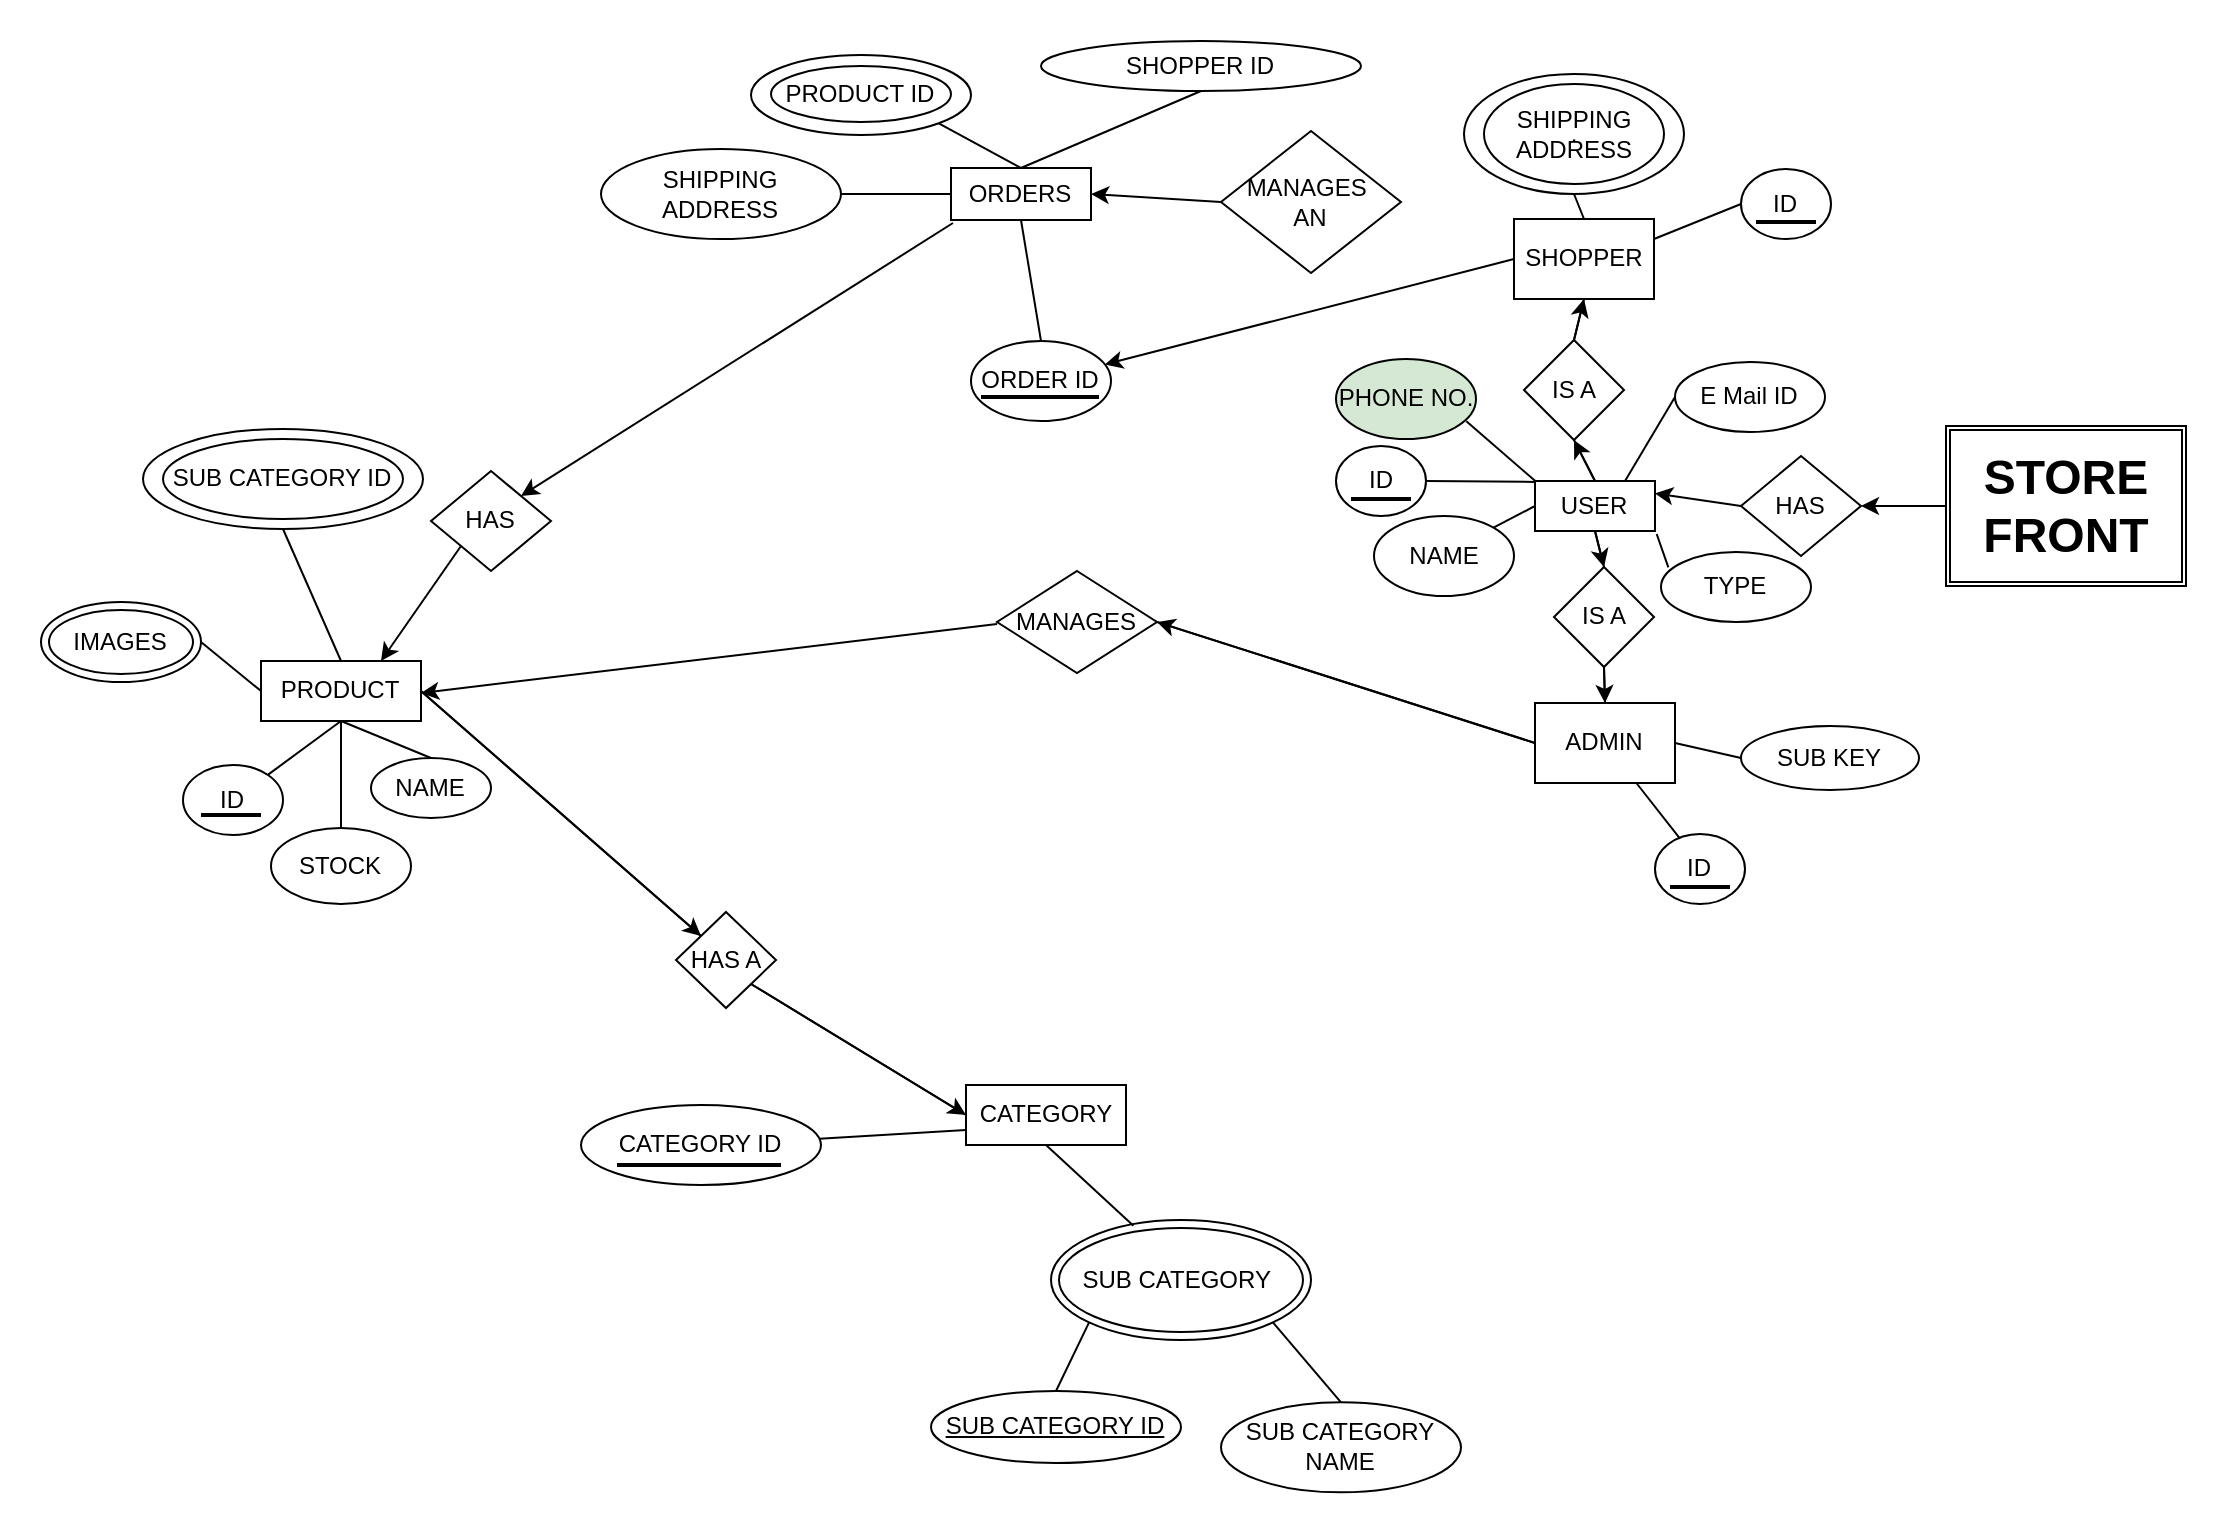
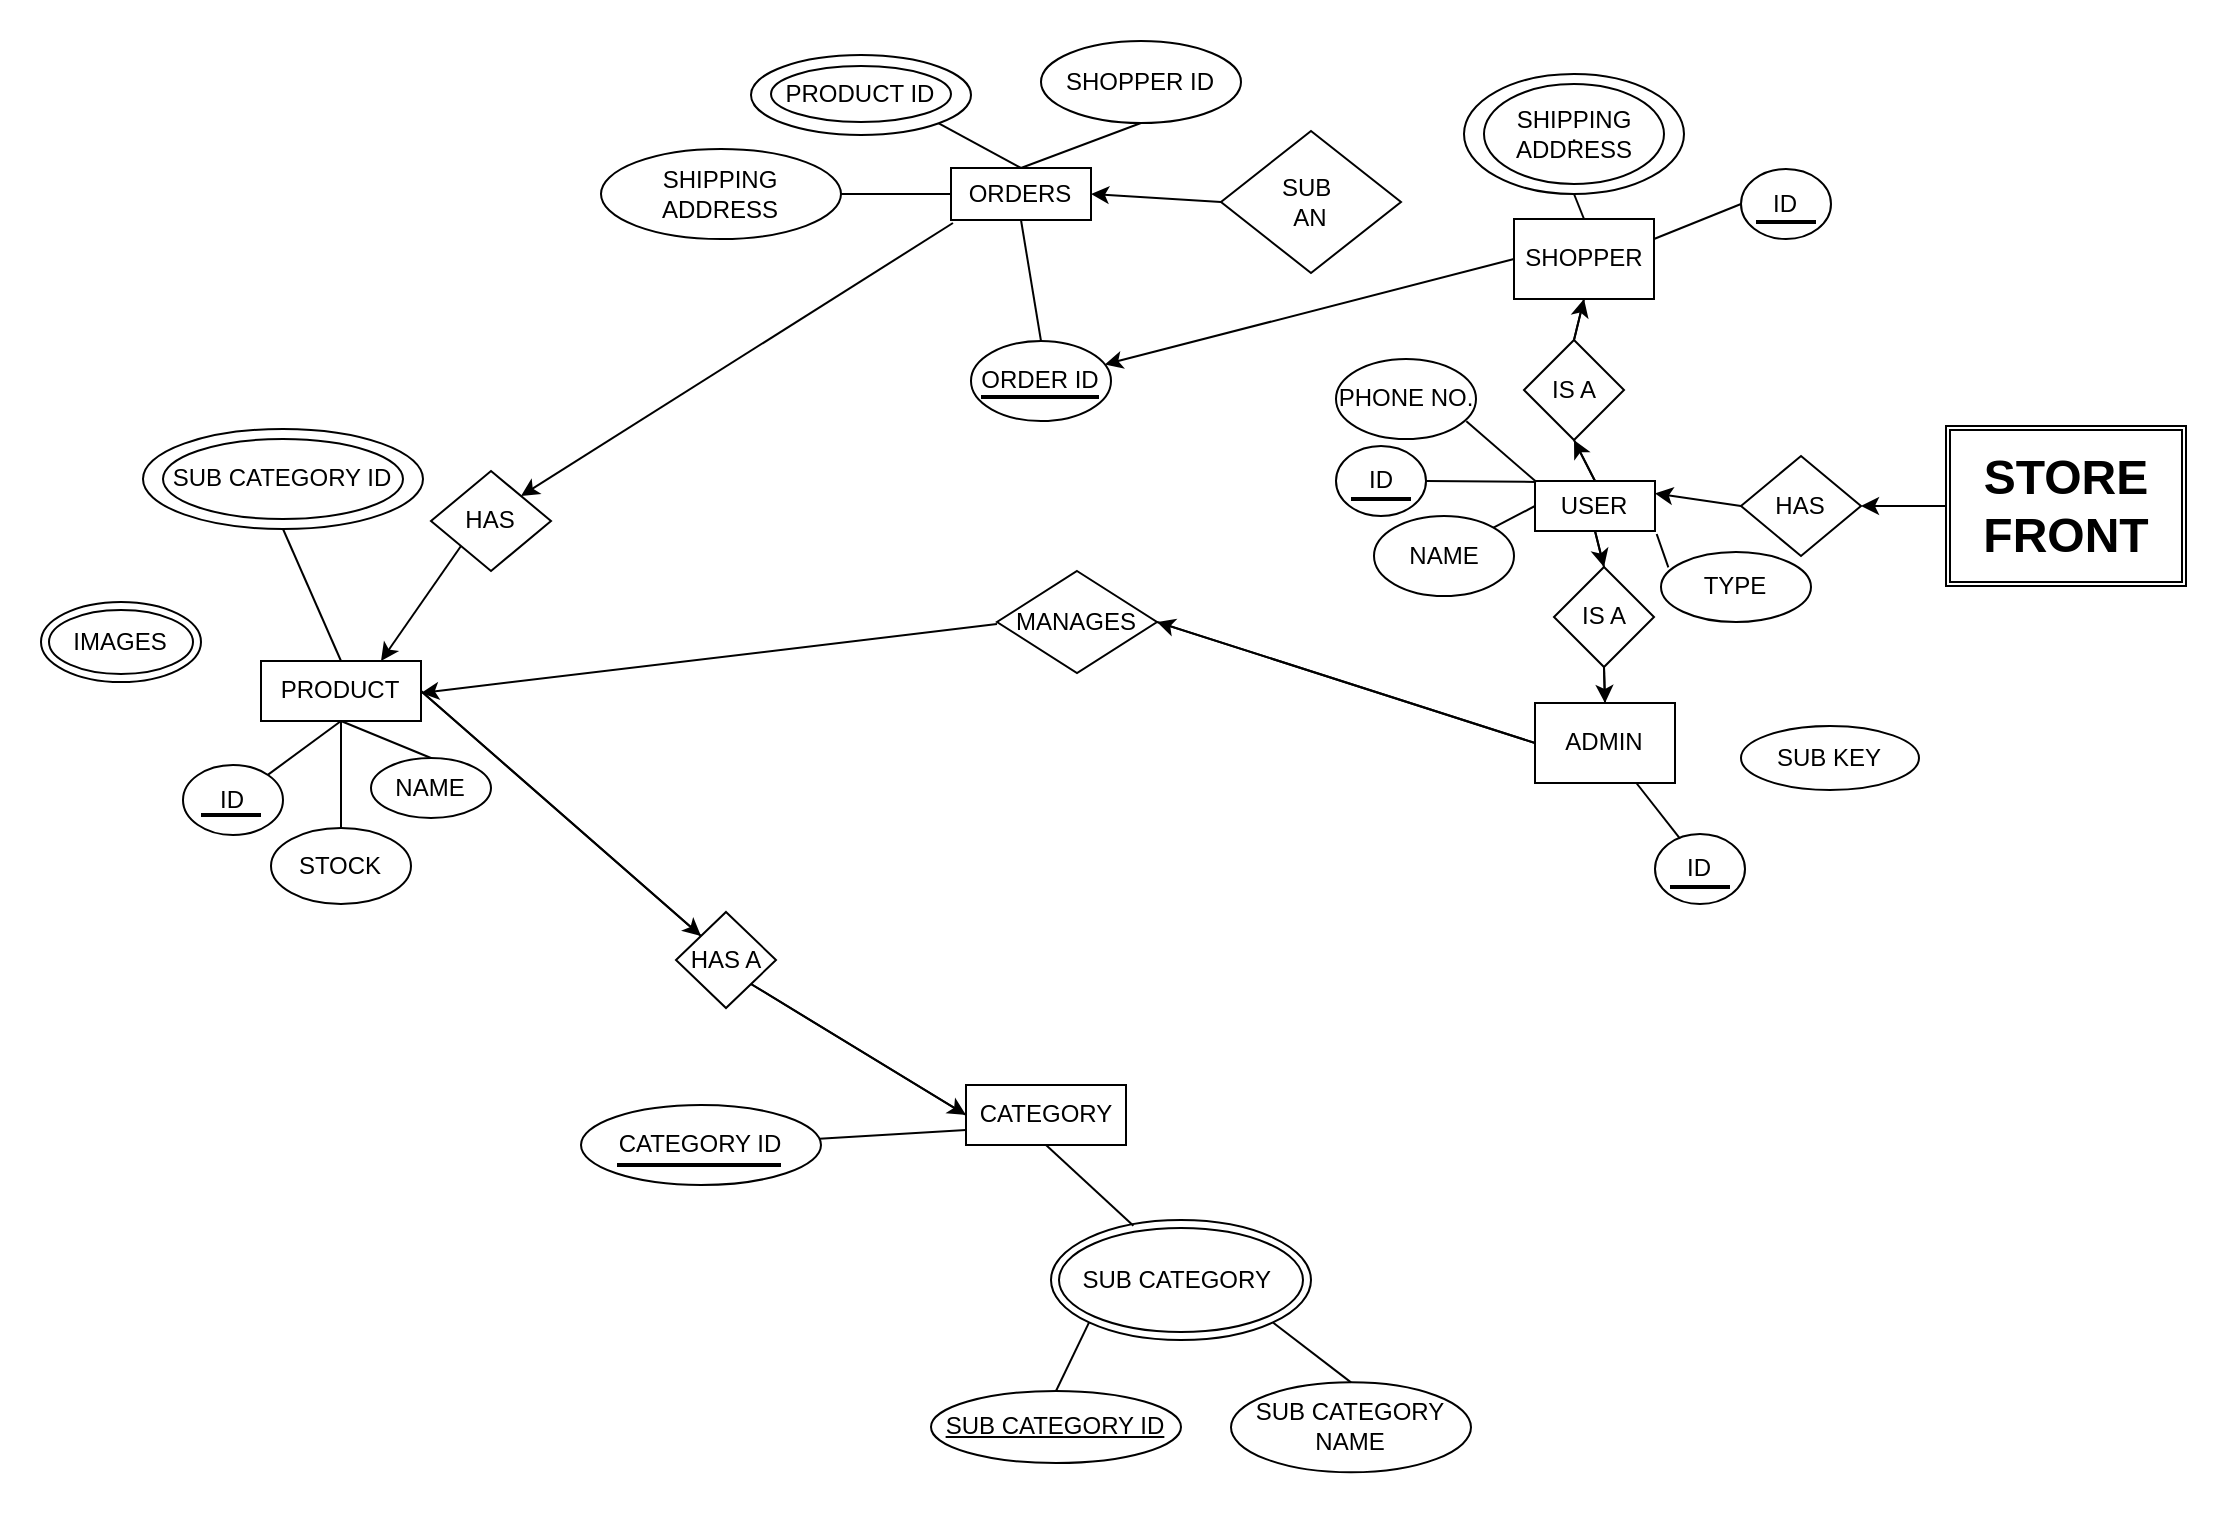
node "SHOPPER ID": size 320x50 -> 200x82
node "MANAGES AN": label "MANAGES AN" -> "SUB AN"
node "E Mail ID": removed
node "PHONE NO.": fillcolor #d5e8d4 -> #ffffff
edge "E Mail ID" -- "USER": removed
edge "IMAGES" -- "PRODUCT": removed
edge "ADMIN" -- "SUB KEY": removed
node "SUB CATEGORY NAME": moved (1341, 1447) -> (1351, 1427)
